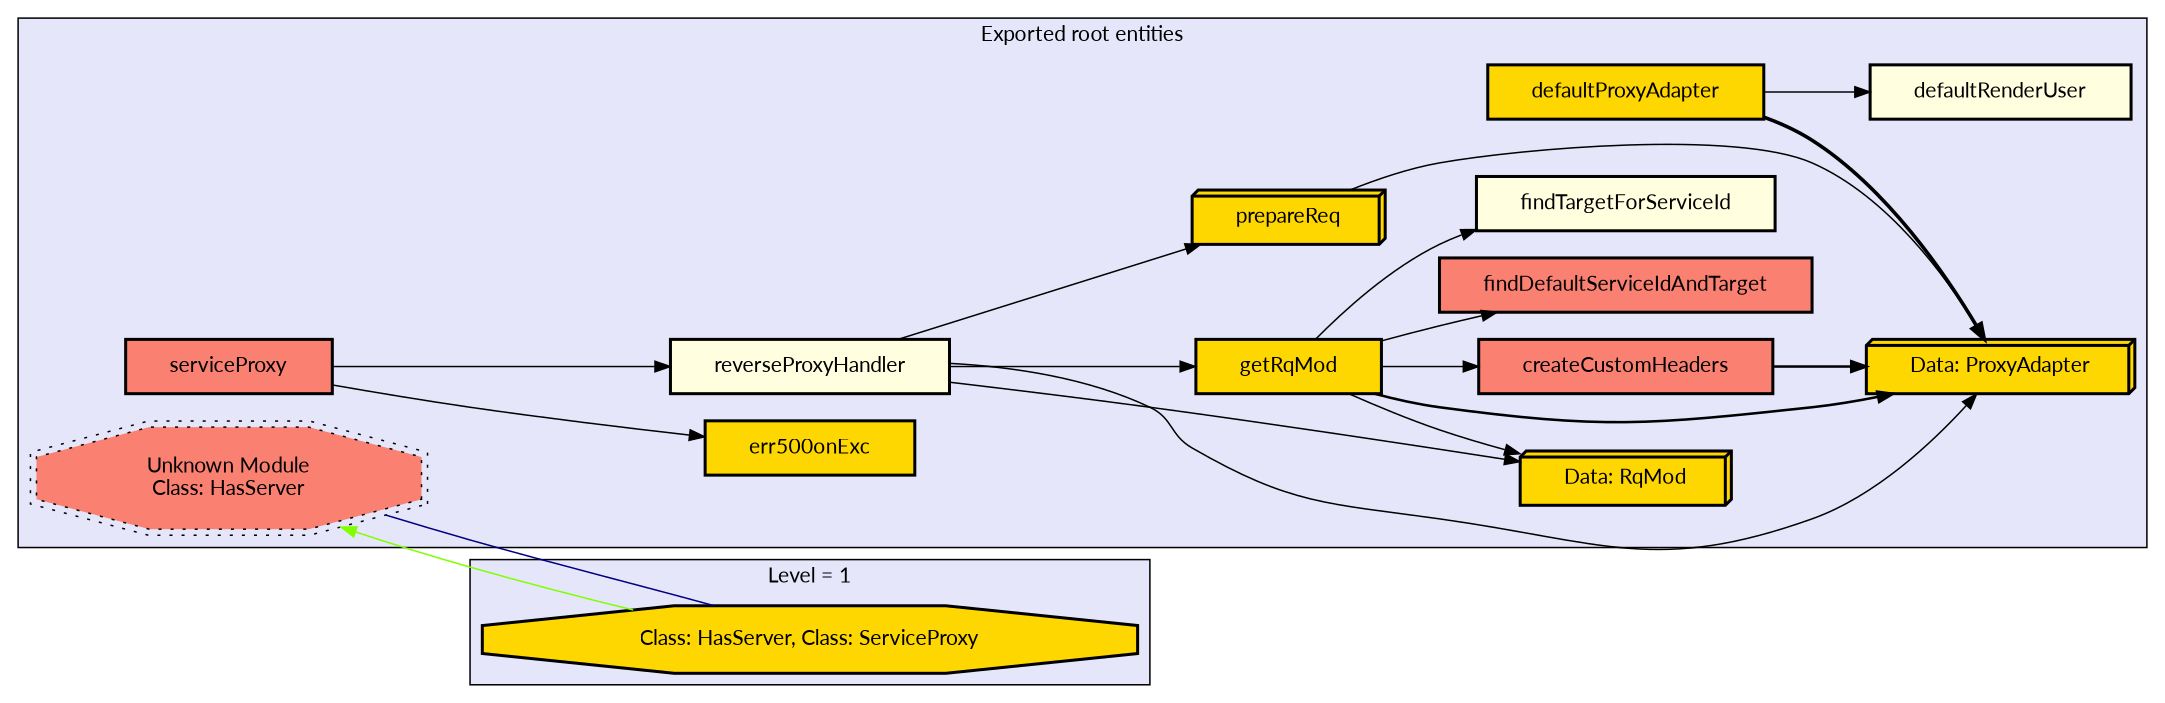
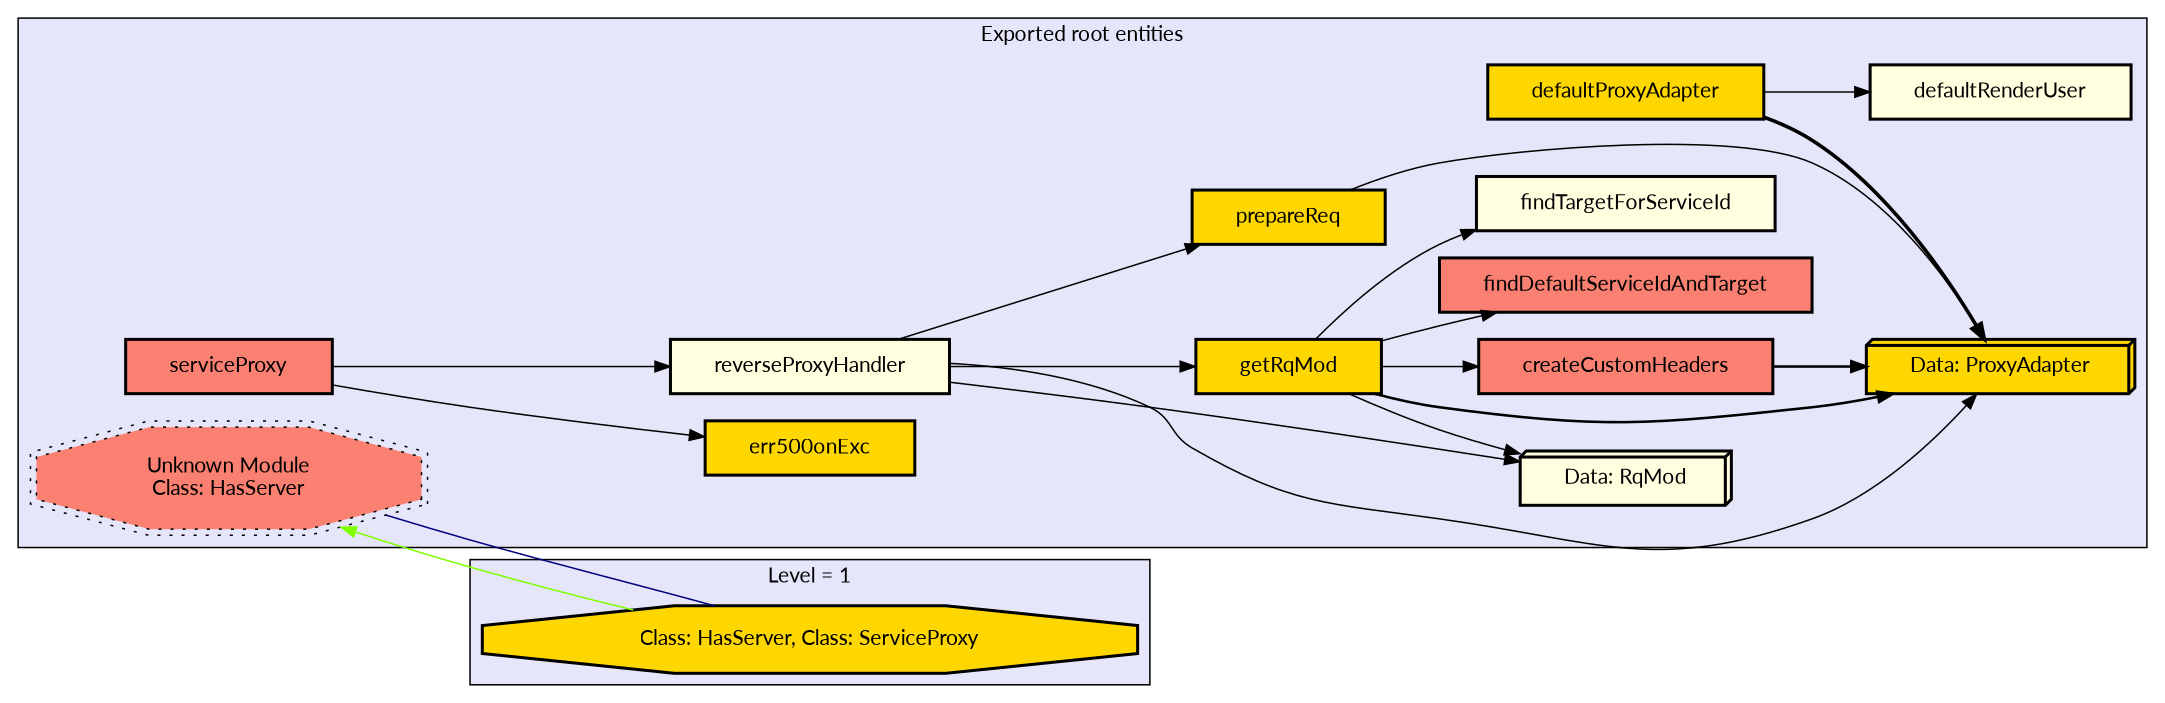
node "prepareReq": shape box3d -> box
node "Data: RqMod": fillcolor gold -> lightyellow
